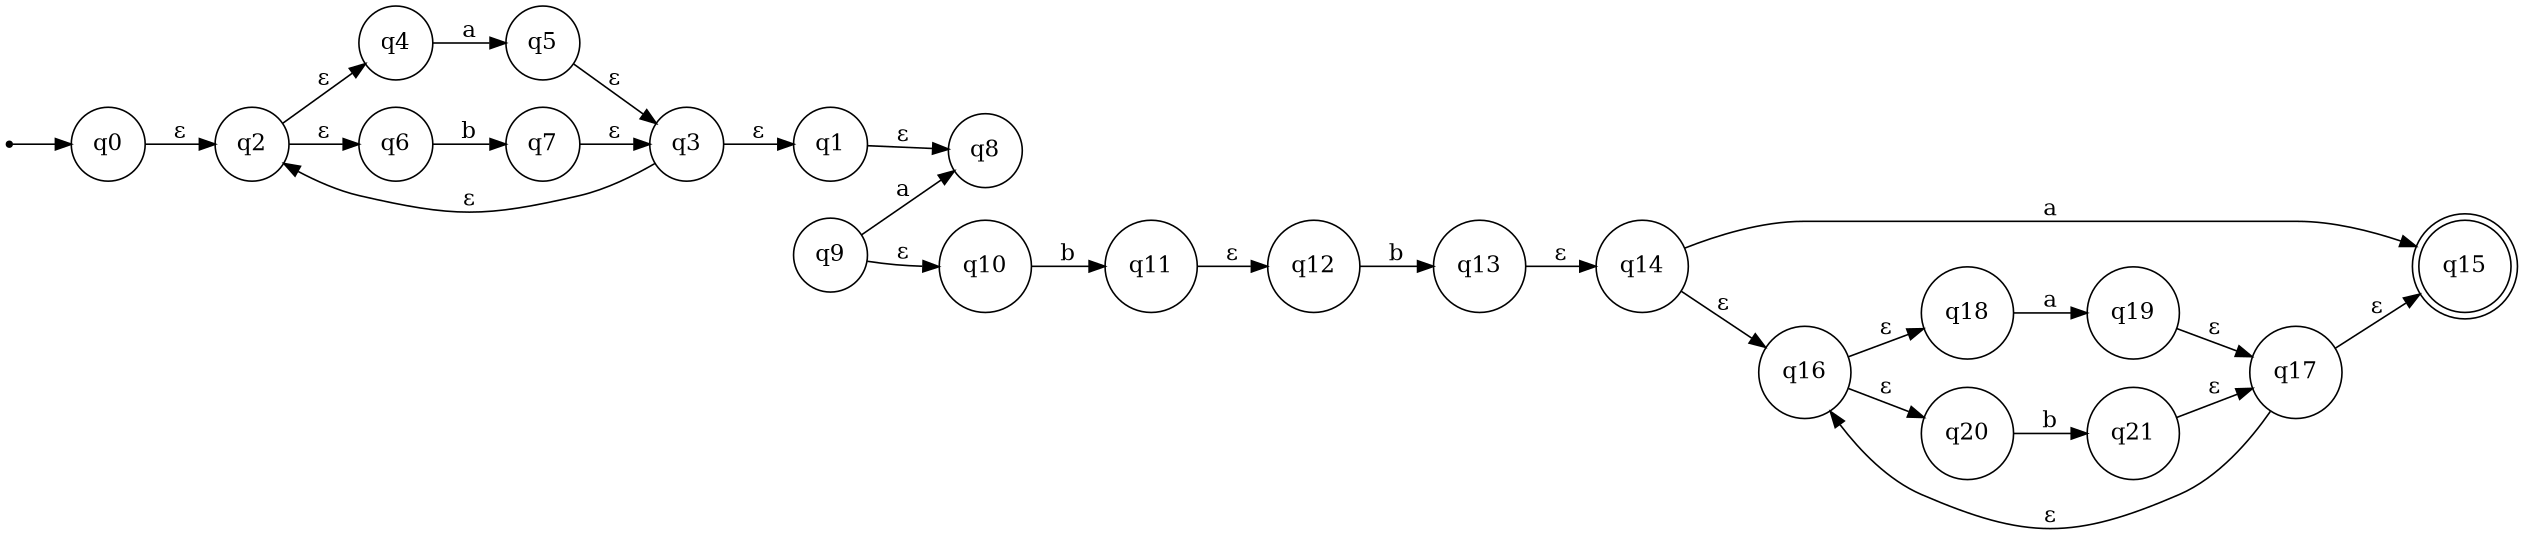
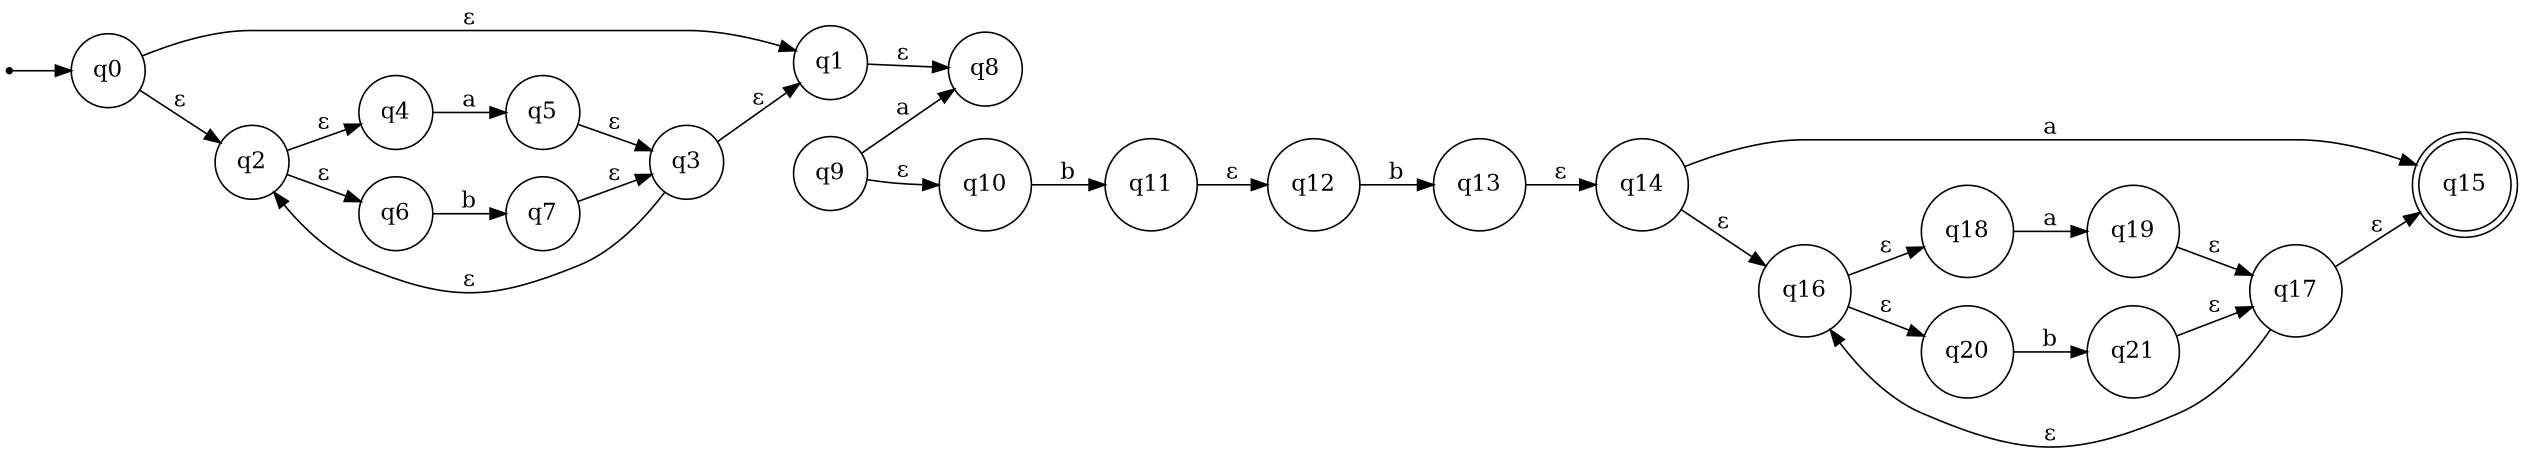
edge "q0" -> "q1": added, label "ε"
